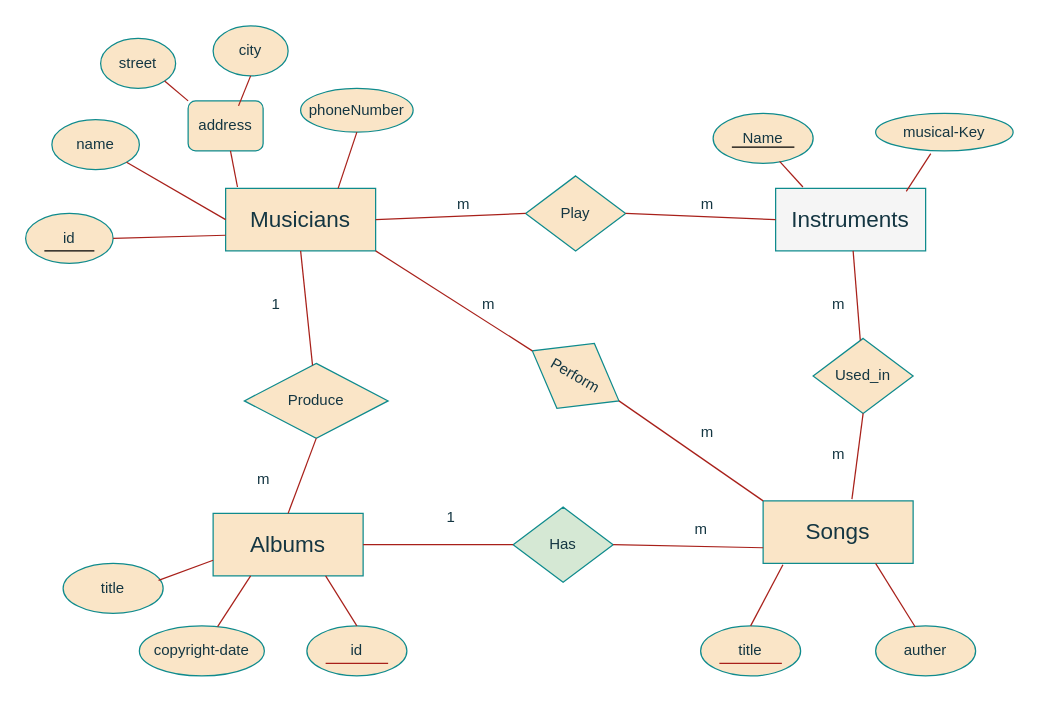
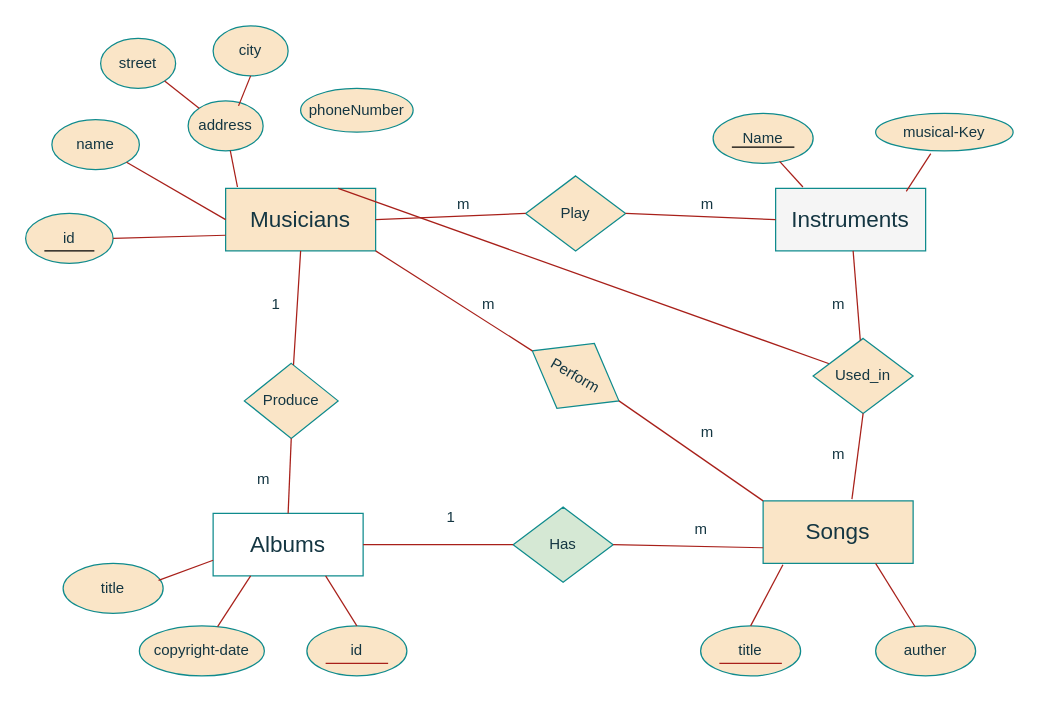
node "address": shape rounded rectangle -> ellipse
edge "phoneNumber" -- "Musicians": now "Used_in" -- "Musicians"
node "Produce": size 144x75 -> 94x75
node "Albums": fillcolor #fae5c7 -> #ffffff
